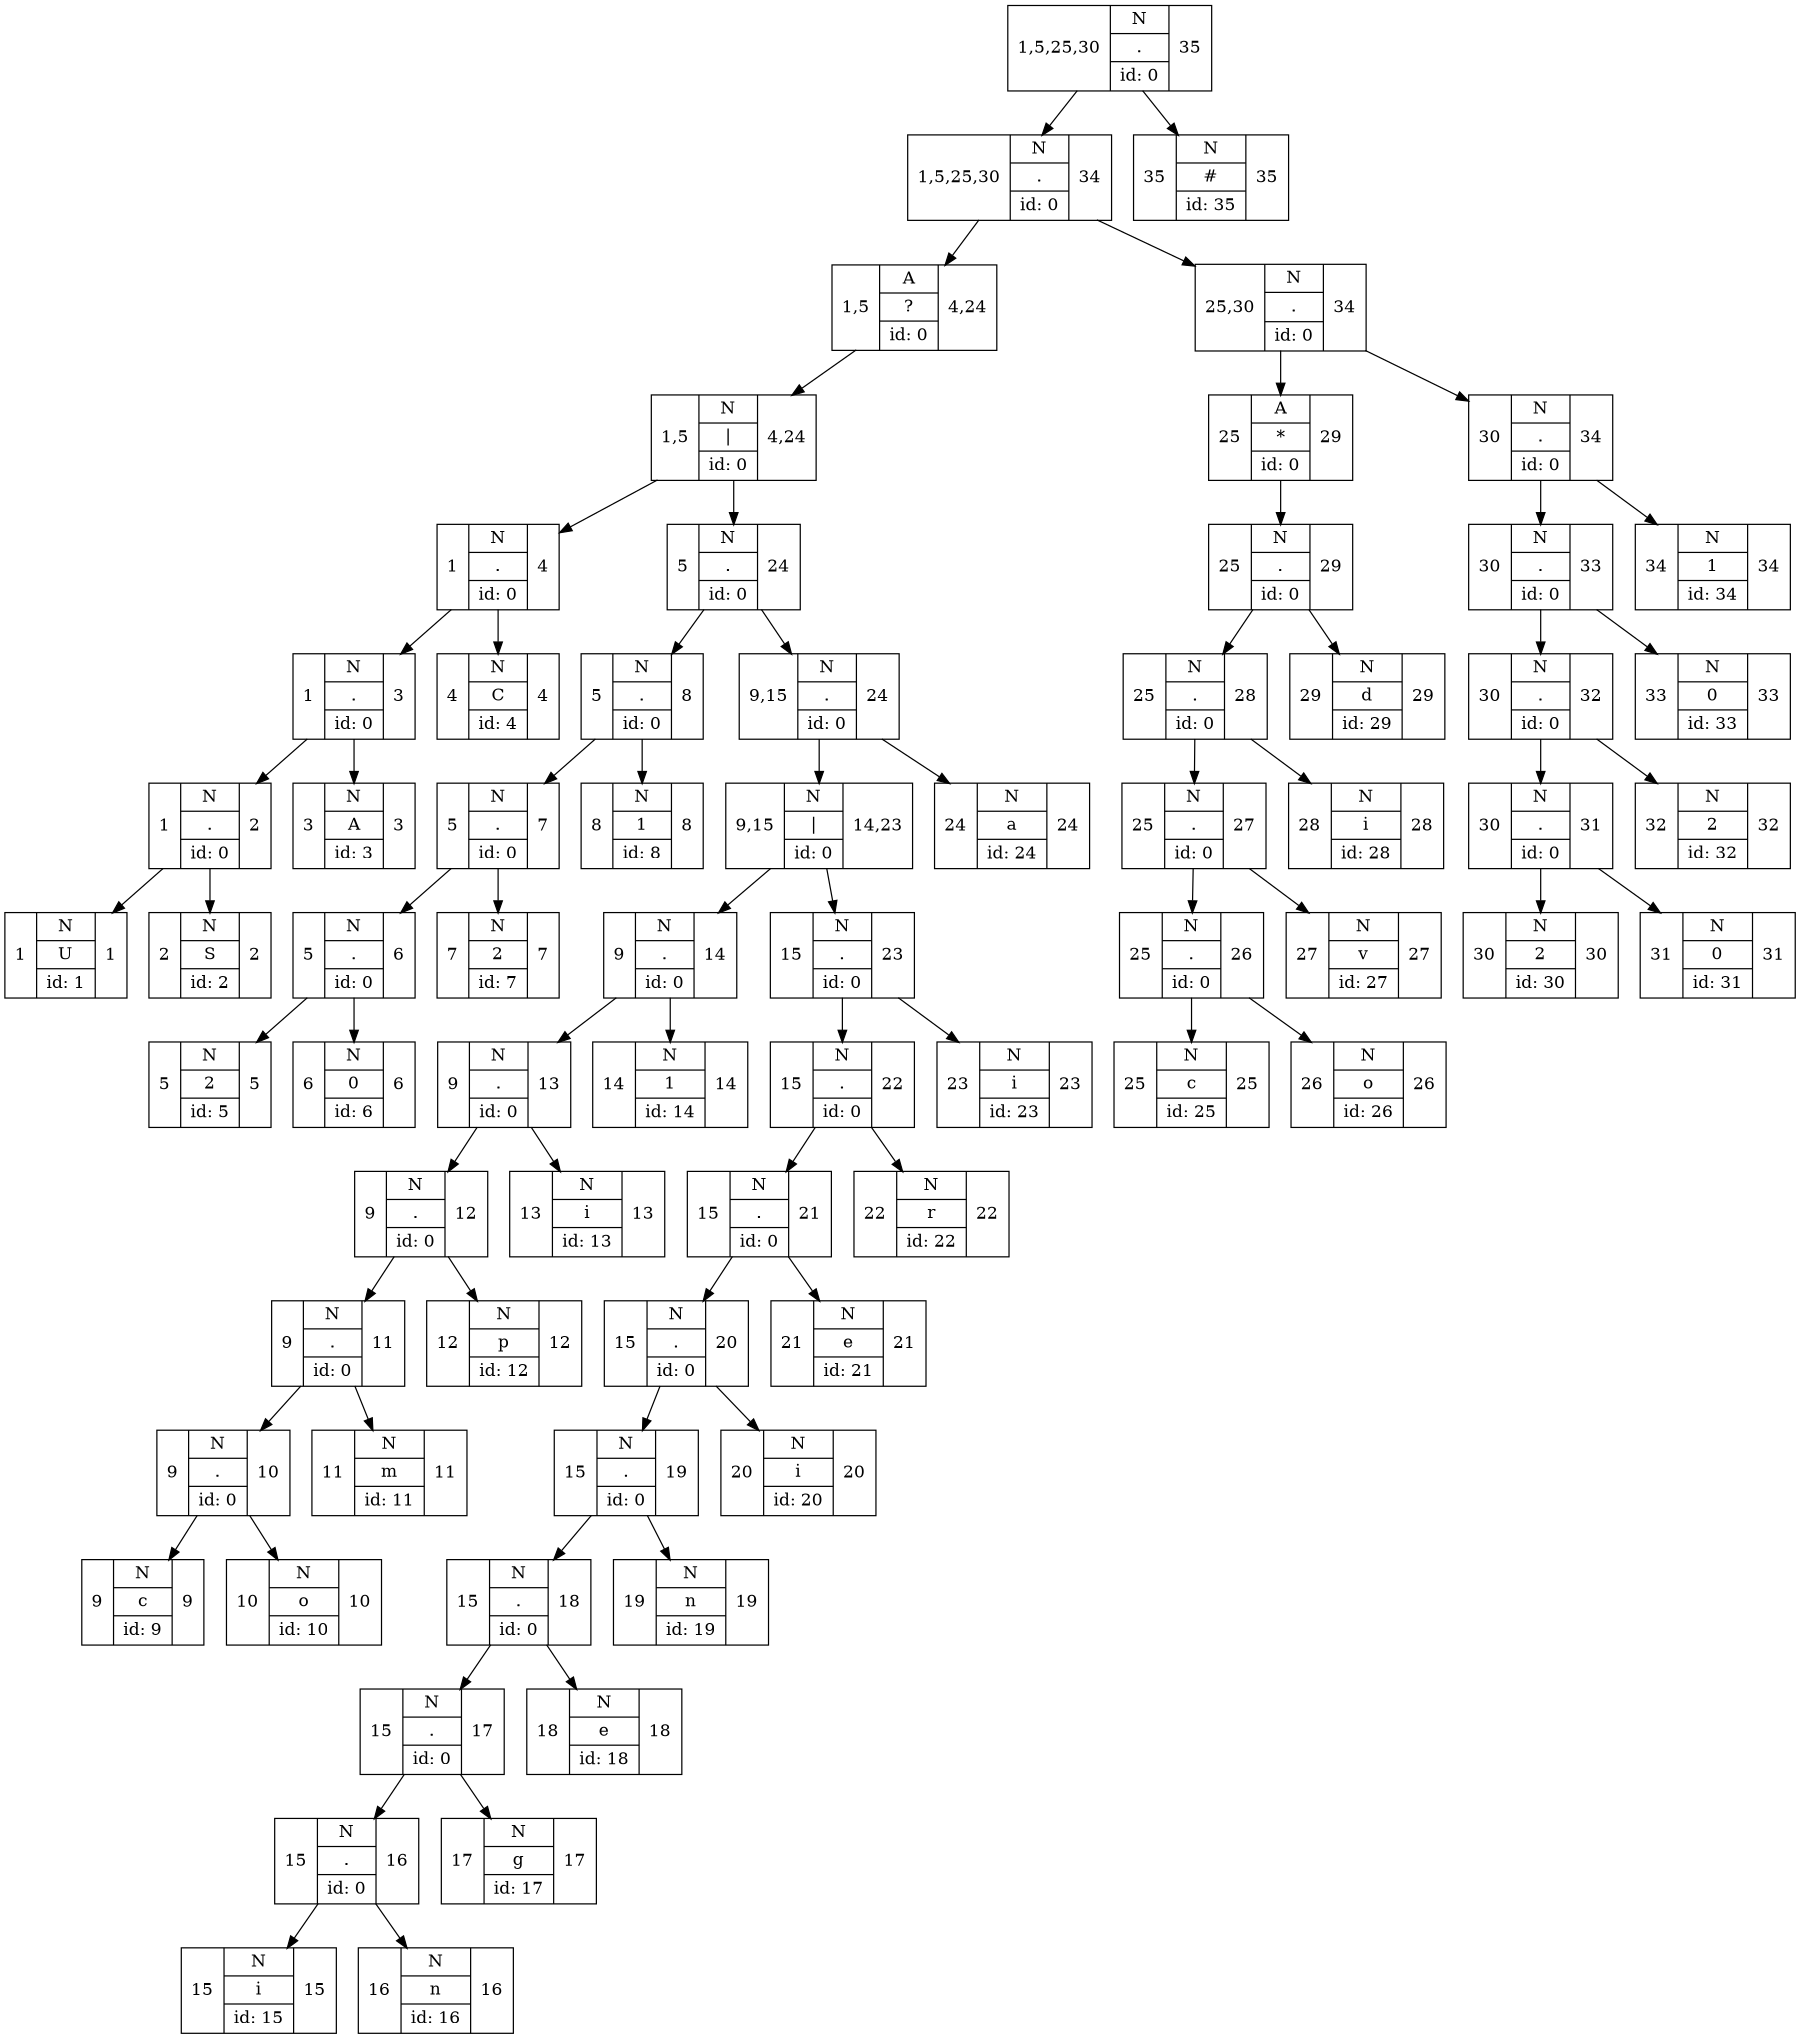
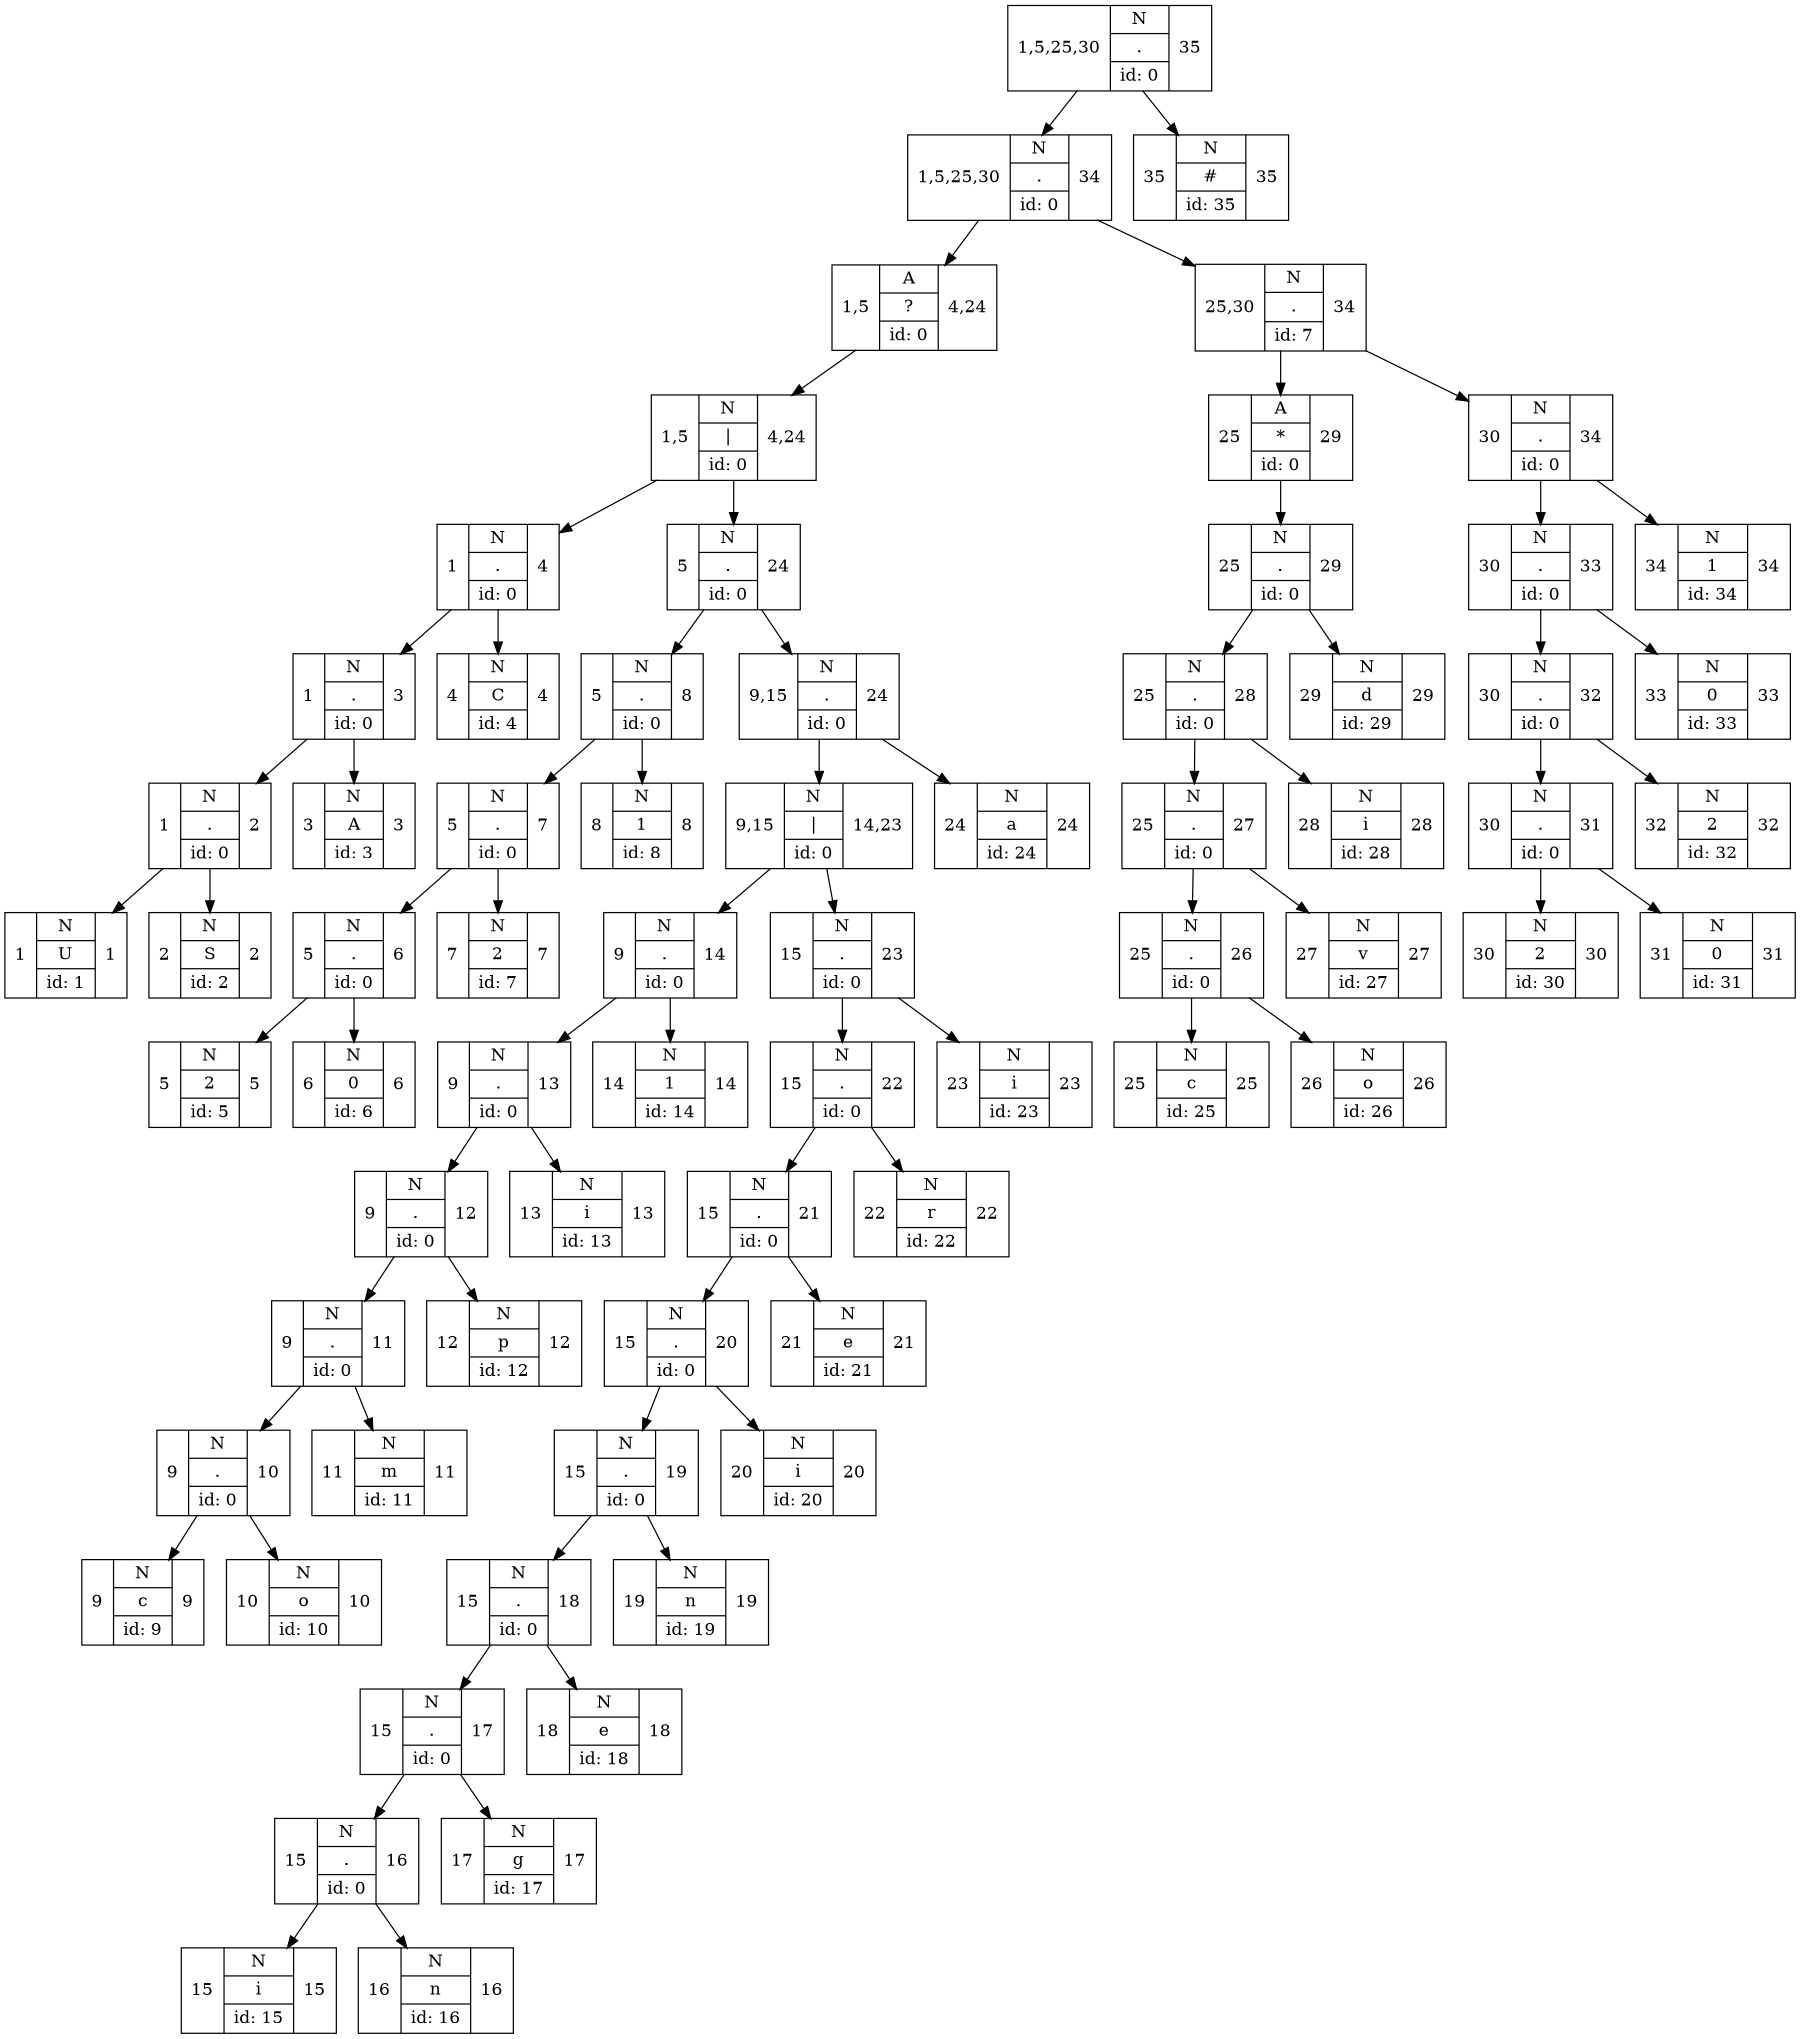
node "25,30": text "id: 0" -> "id: 7"
